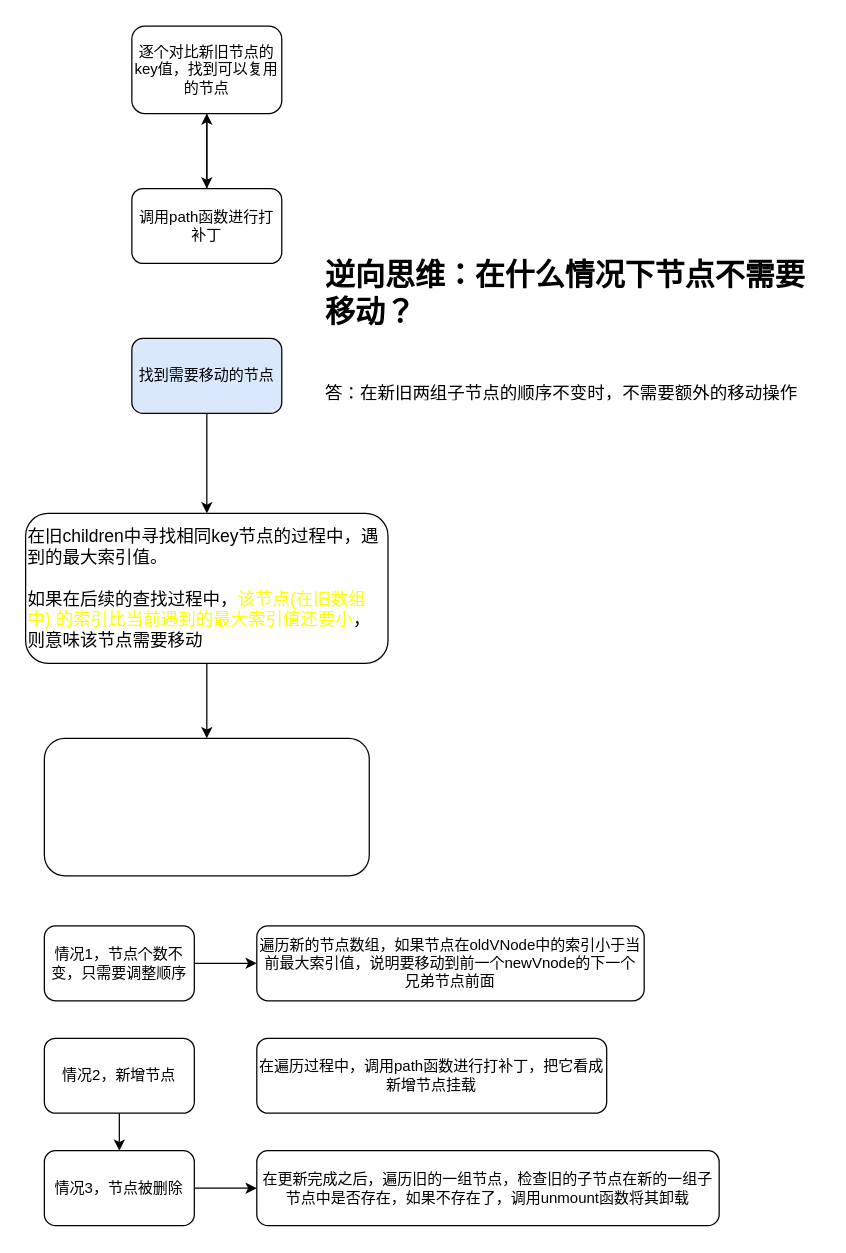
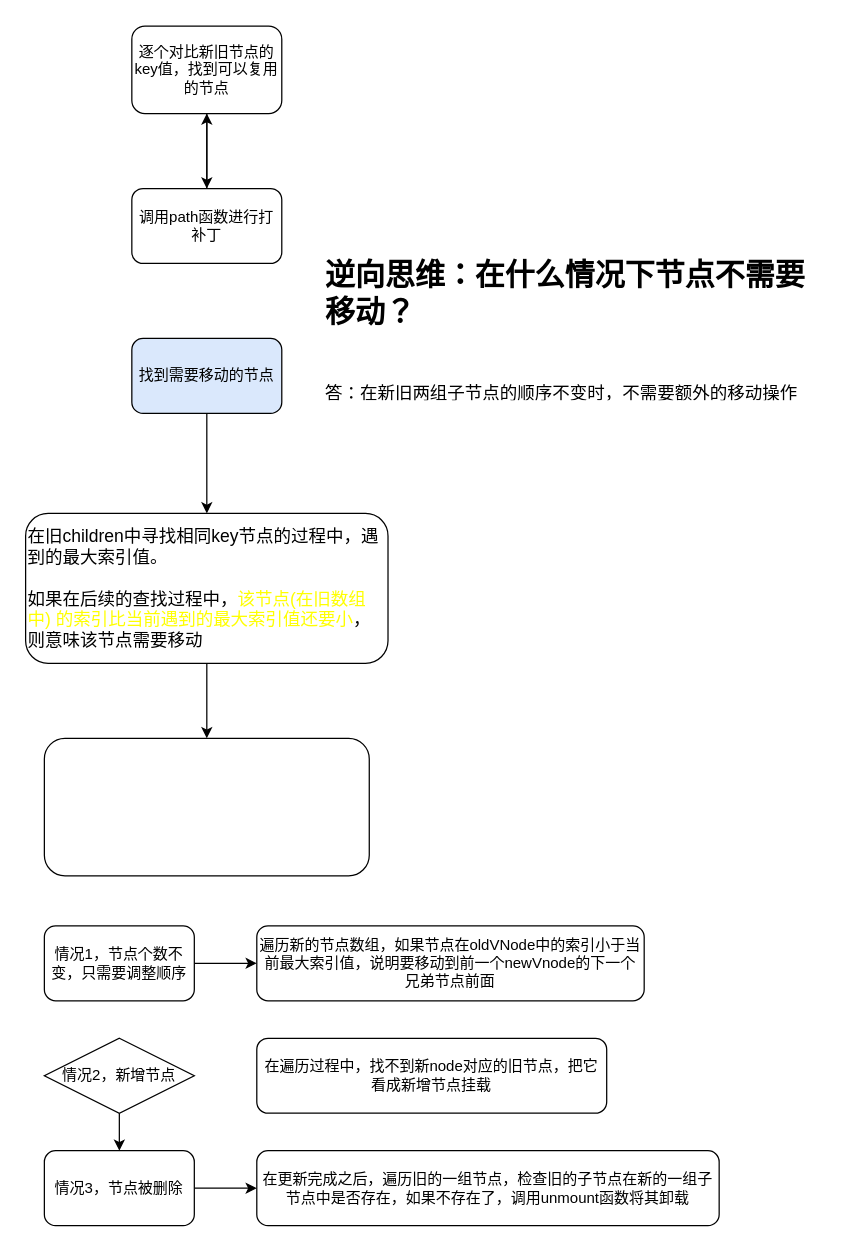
node "情况2，新增节点": shape rounded rectangle -> diamond
node "在遍历过程中，调用path函数进行打补丁，把它看成新增节点挂载": label "在遍历过程中，调用path函数进行打补丁，把它看成新增节点挂载" -> "在遍历过程中，找不到新node对应的旧节点，把它看成新增节点挂载"
